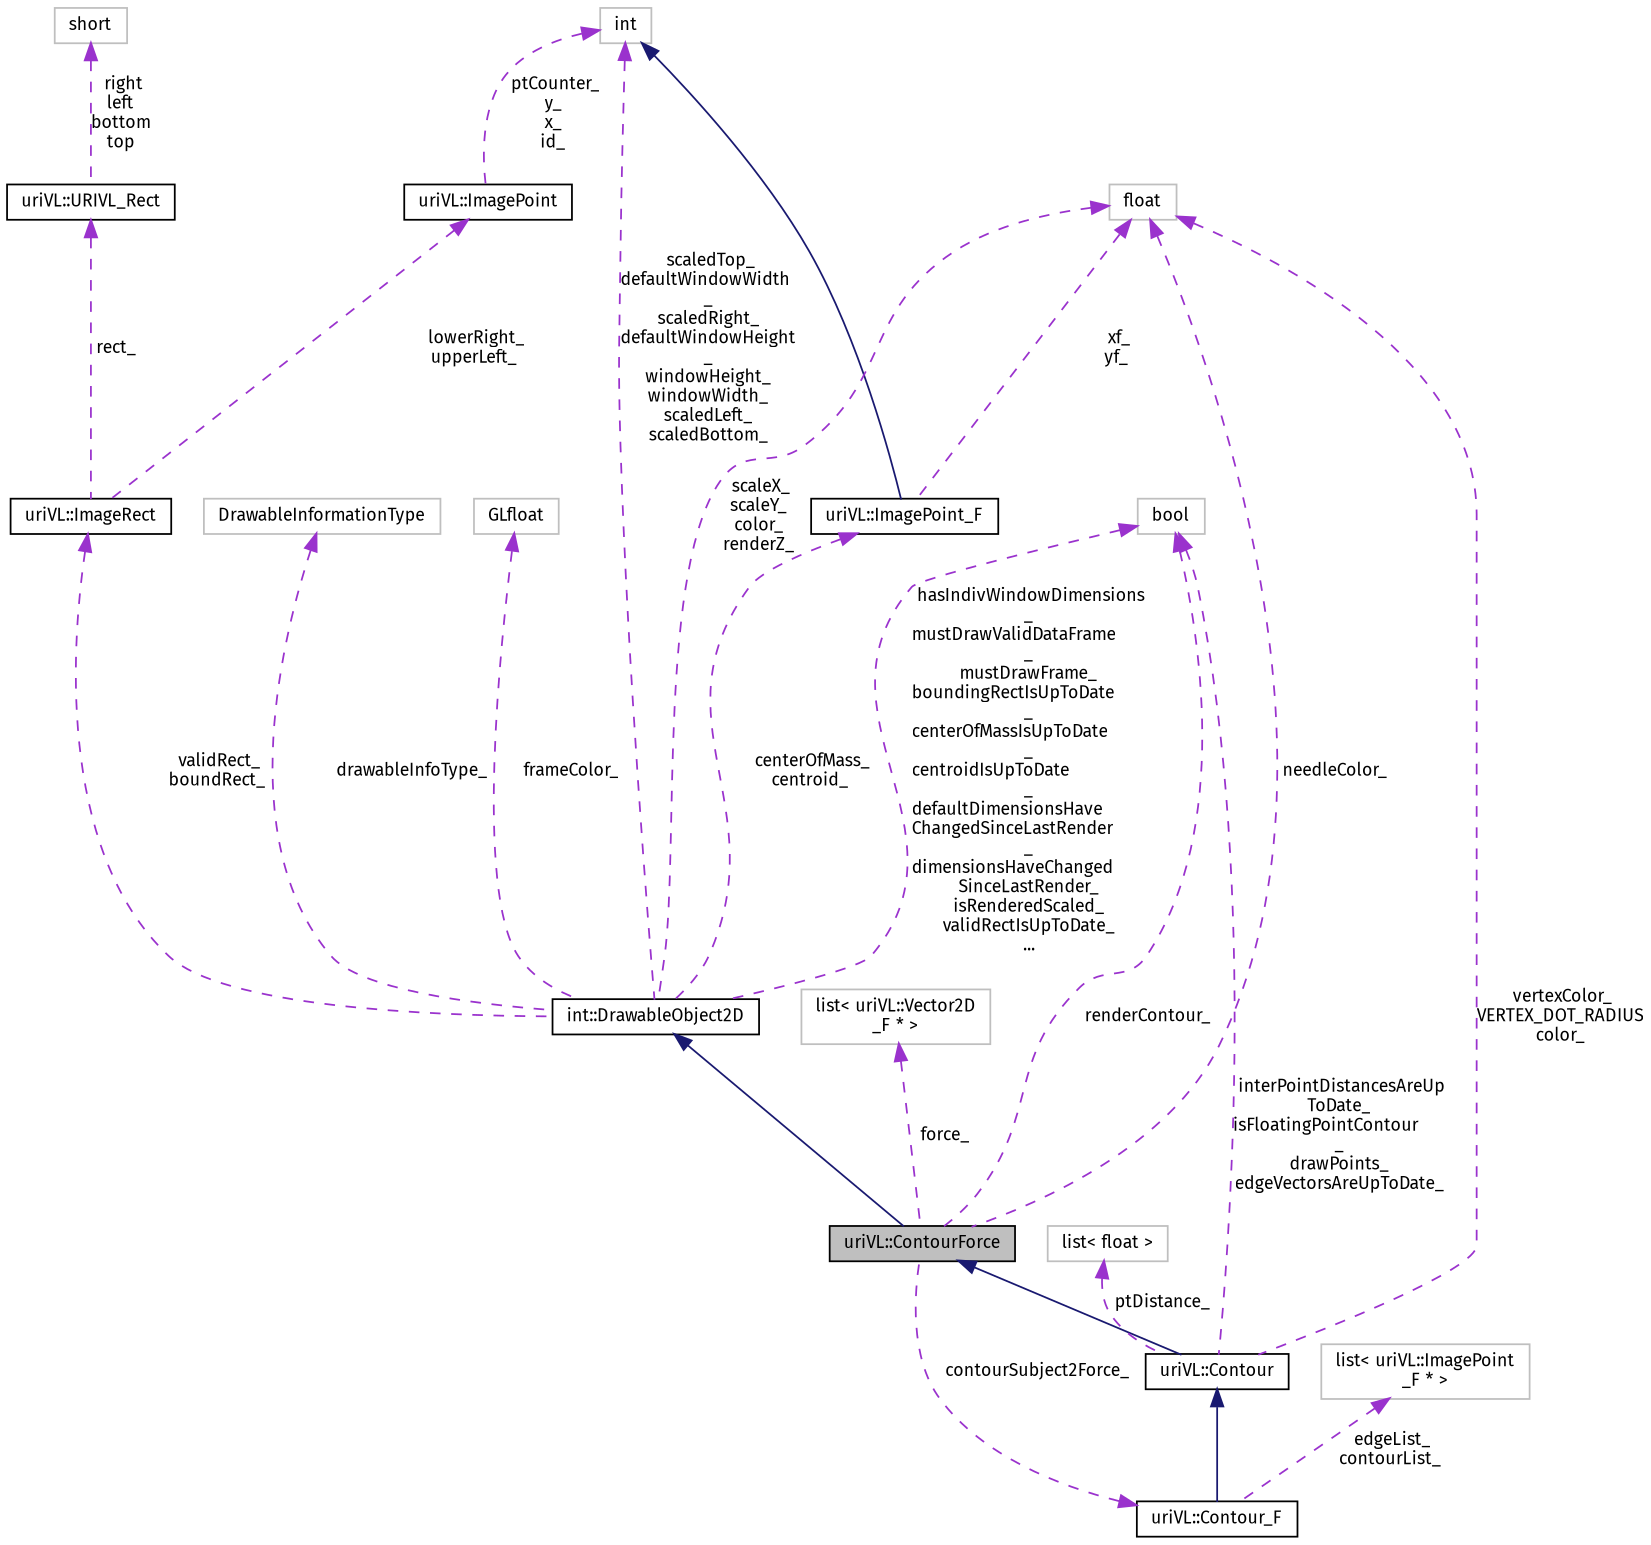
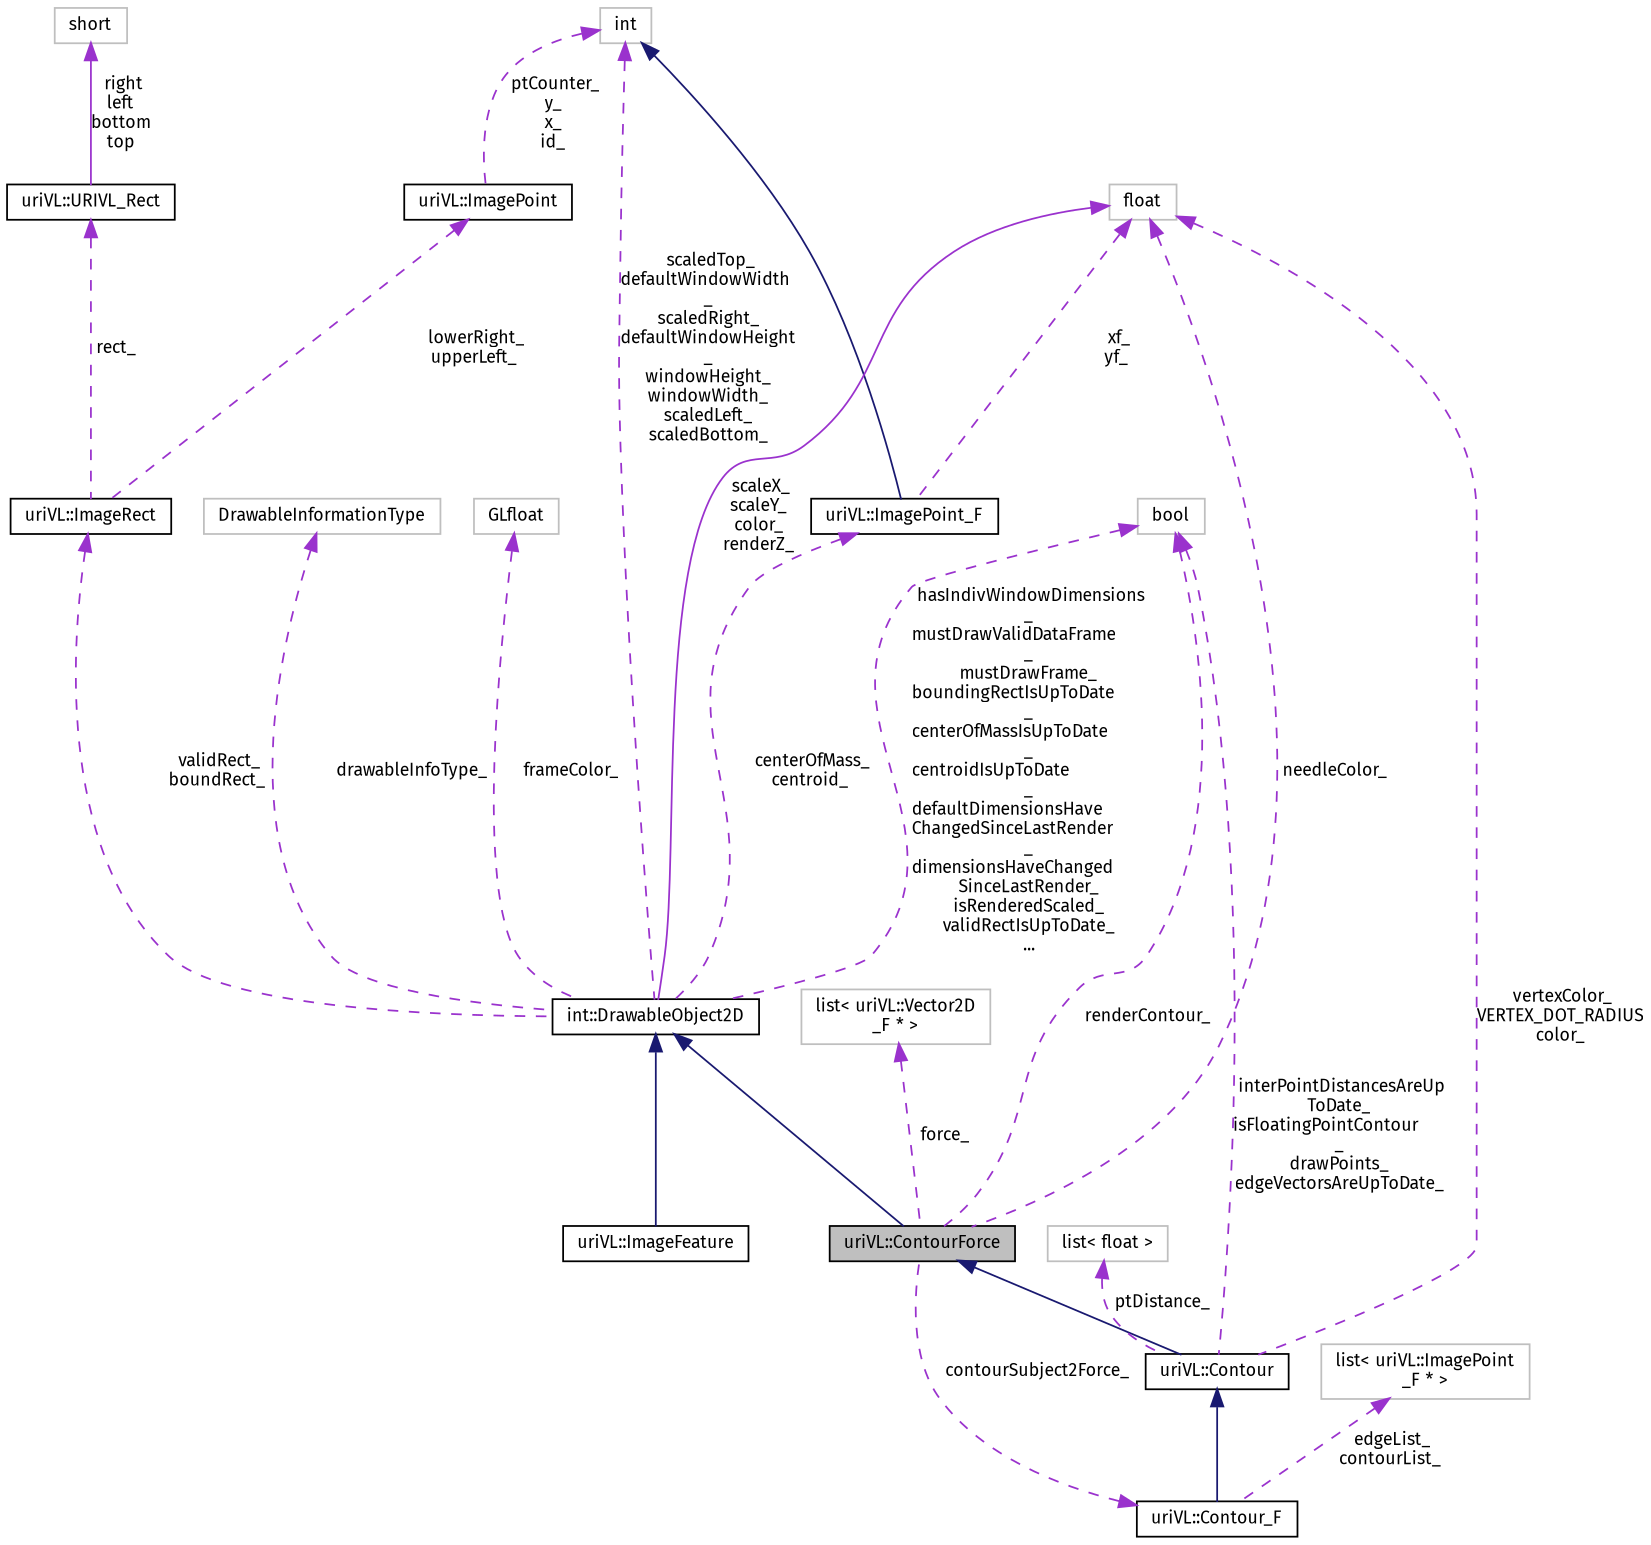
edge "uriVL::URIVL_Rect" -> "short": style dashed -> solid
edge "int::DrawableObject2D" -> "float": style dashed -> solid
node "uriVL::ImageFeature": added
